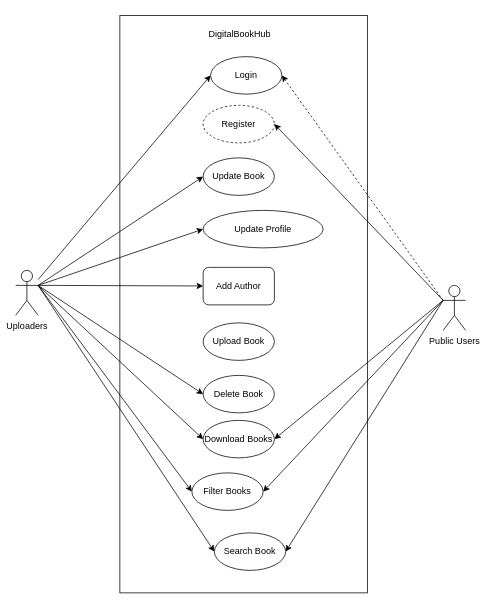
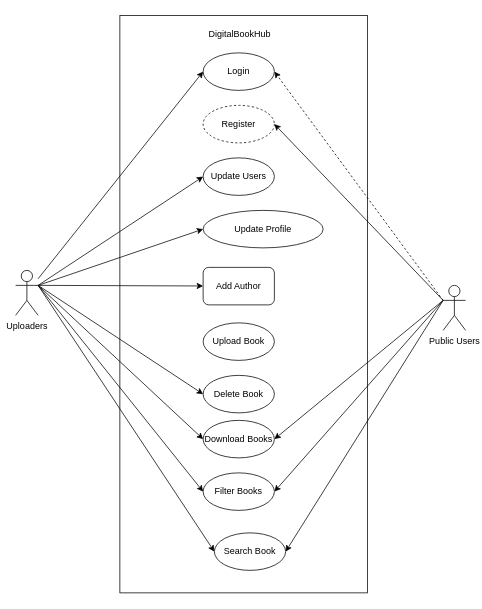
node "Login": moved (246, 75) -> (239, 72)
node "Update Book": label "Update Book" -> "Update Users"
node "Filter Books": moved (227, 492) -> (239, 492)
